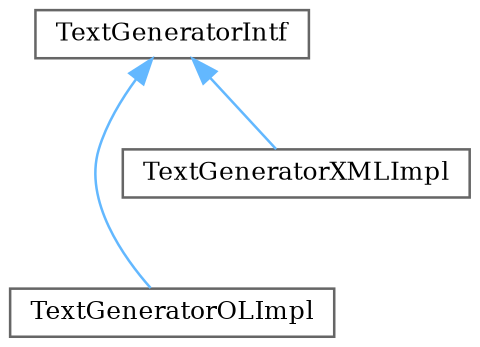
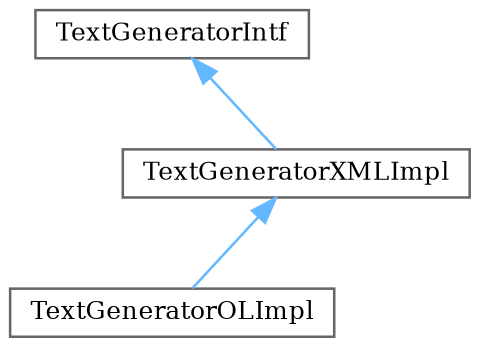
edge "TextGeneratorOLImpl" -> "TextGeneratorIntf": now "TextGeneratorOLImpl" -> "TextGeneratorXMLImpl"
